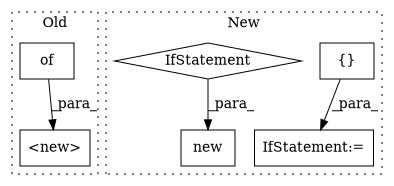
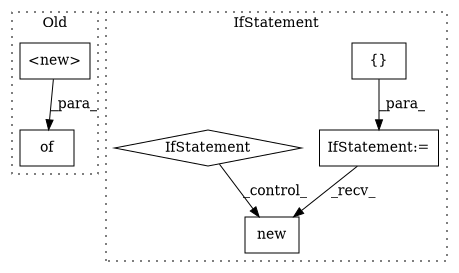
cluster "New": label "New" -> "IfStatement"
edge "of" -> "<new>": reversed
edge "IfStatement" -> "new": label "_para_" -> "_control_"
edge "IfStatement:=" -> "new": added, label "_recv_"
